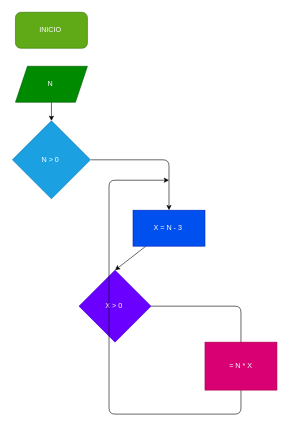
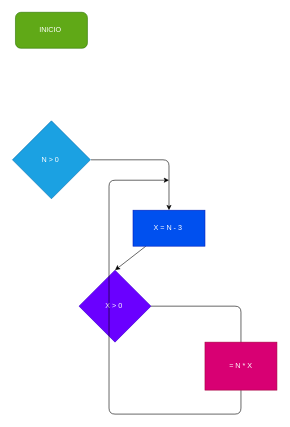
node "N": removed
edge "N" -> "N > 0": removed
